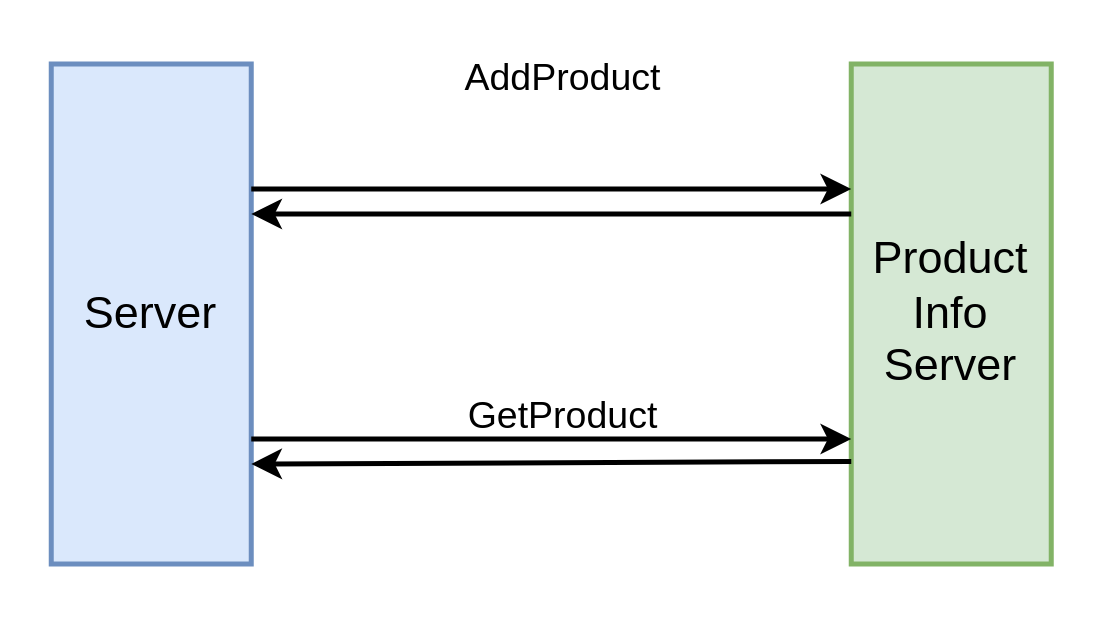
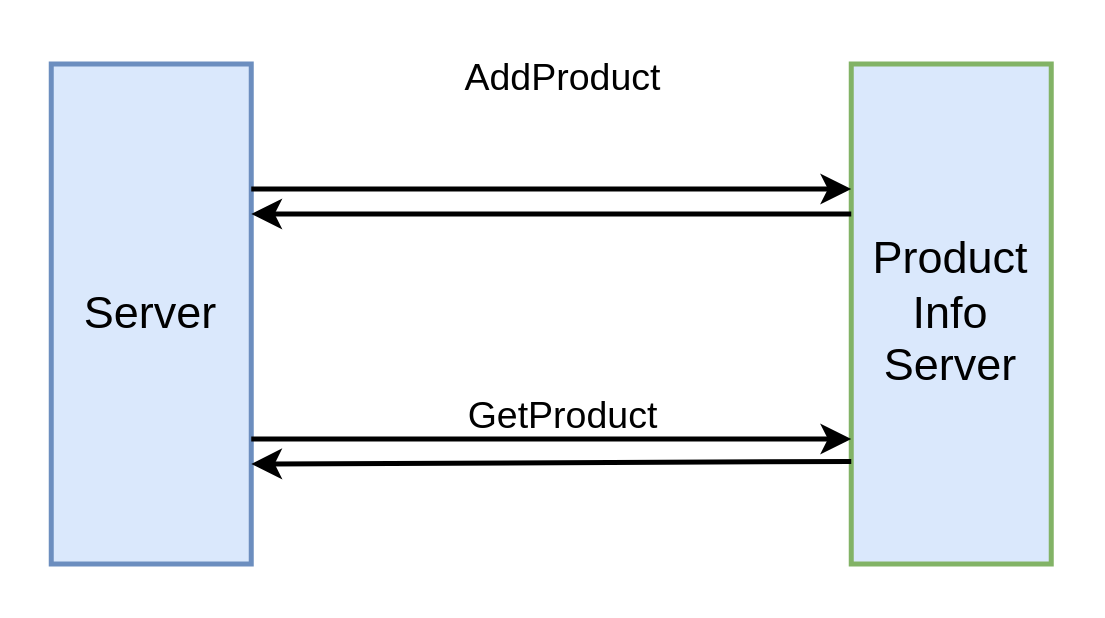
node "Product Info Server": fillcolor #d5e8d4 -> #dae8fc
